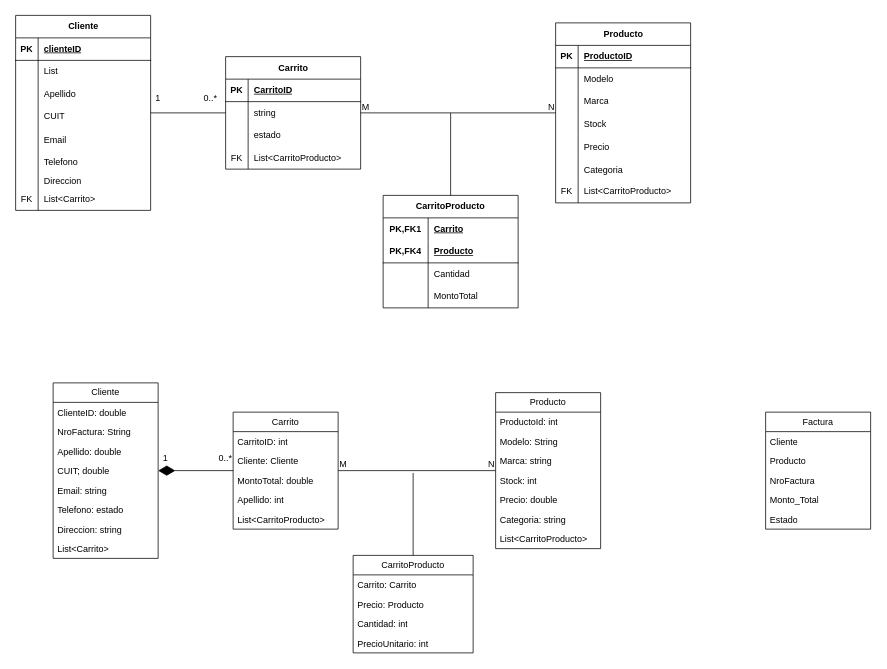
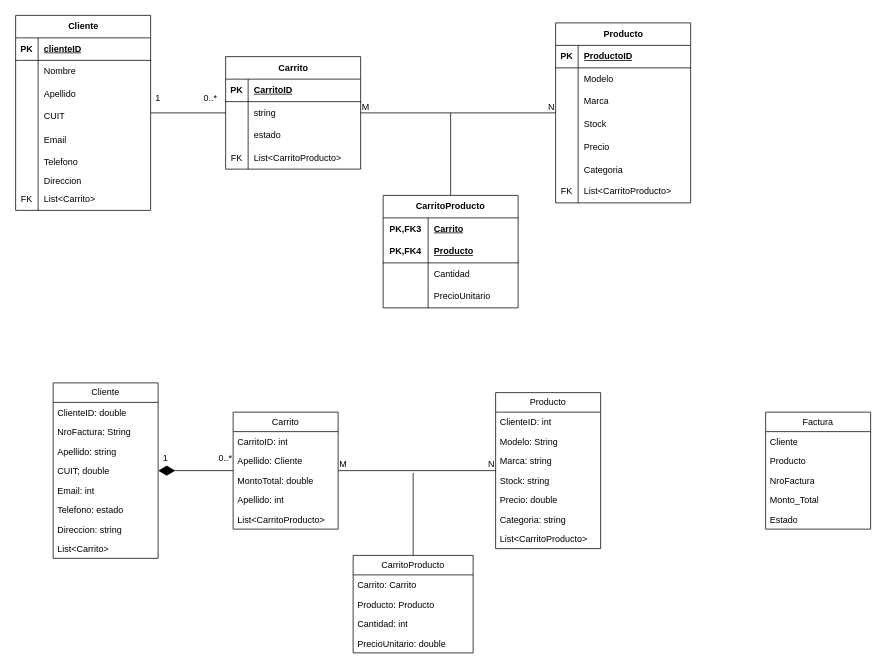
node "List": label "List" -> "Nombre"
node "PK,FK1": label "PK,FK1" -> "PK,FK3"
node "MontoTotal": label "MontoTotal" -> "PrecioUnitario"
node "ProductoId: int": label "ProductoId: int" -> "ClienteID: int"
node "Apellido: double": label "Apellido: double" -> "Apellido: string"
node "Cliente: Cliente": label "Cliente: Cliente" -> "Apellido: Cliente"
node "Stock: int": label "Stock: int" -> "Stock: string"
node "Email: string": label "Email: string" -> "Email: int"
node "Precio: Producto": label "Precio: Producto" -> "Producto: Producto"
node "PrecioUnitario: int": label "PrecioUnitario: int" -> "PrecioUnitario: double"
